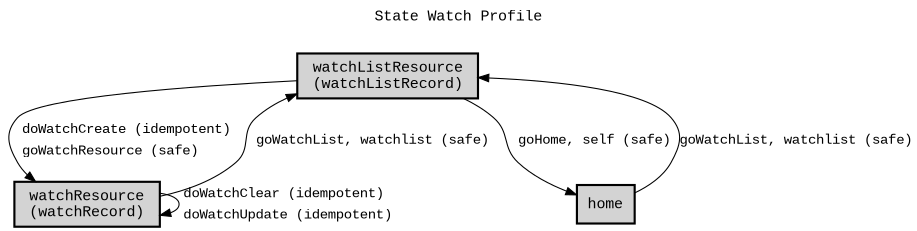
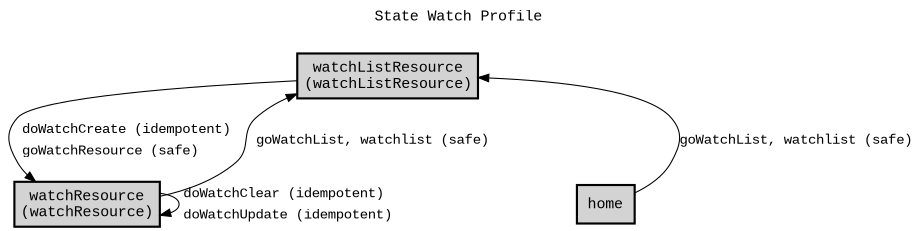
node "watchListResource": text "(watchListRecord)" -> "(watchListResource)"
edge "watchListResource" -> "home": removed, label "goHome, self (safe)"
node "watchResource": text "(watchRecord)" -> "(watchResource)"
